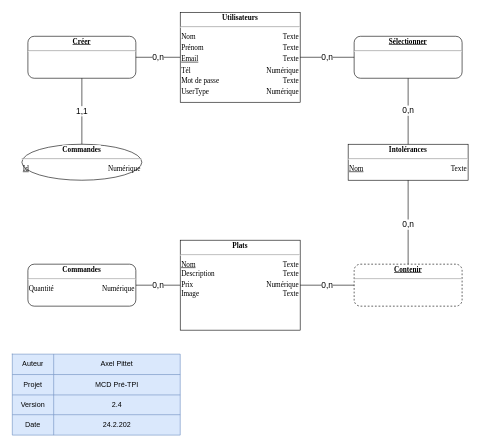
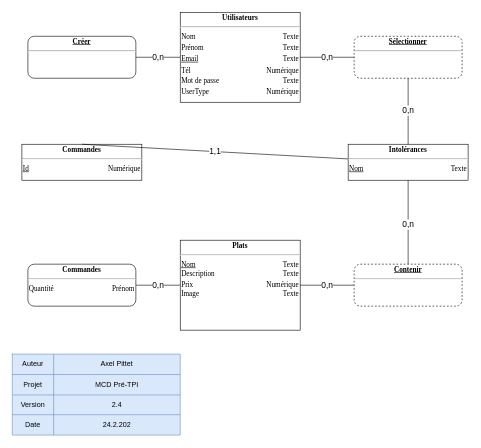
node "Sélectionner": style solid -> dashed
edge "Créer" -- "Commandes Id Numérique": now "Intolérances Nom Texte" -- "Commandes Id Numérique"
node "Commandes Id Numérique": shape ellipse -> rectangle
node "Commandes Quantité Numérique": label "Commandes Quantité Numérique" -> "Commandes Quantité Prénom"
